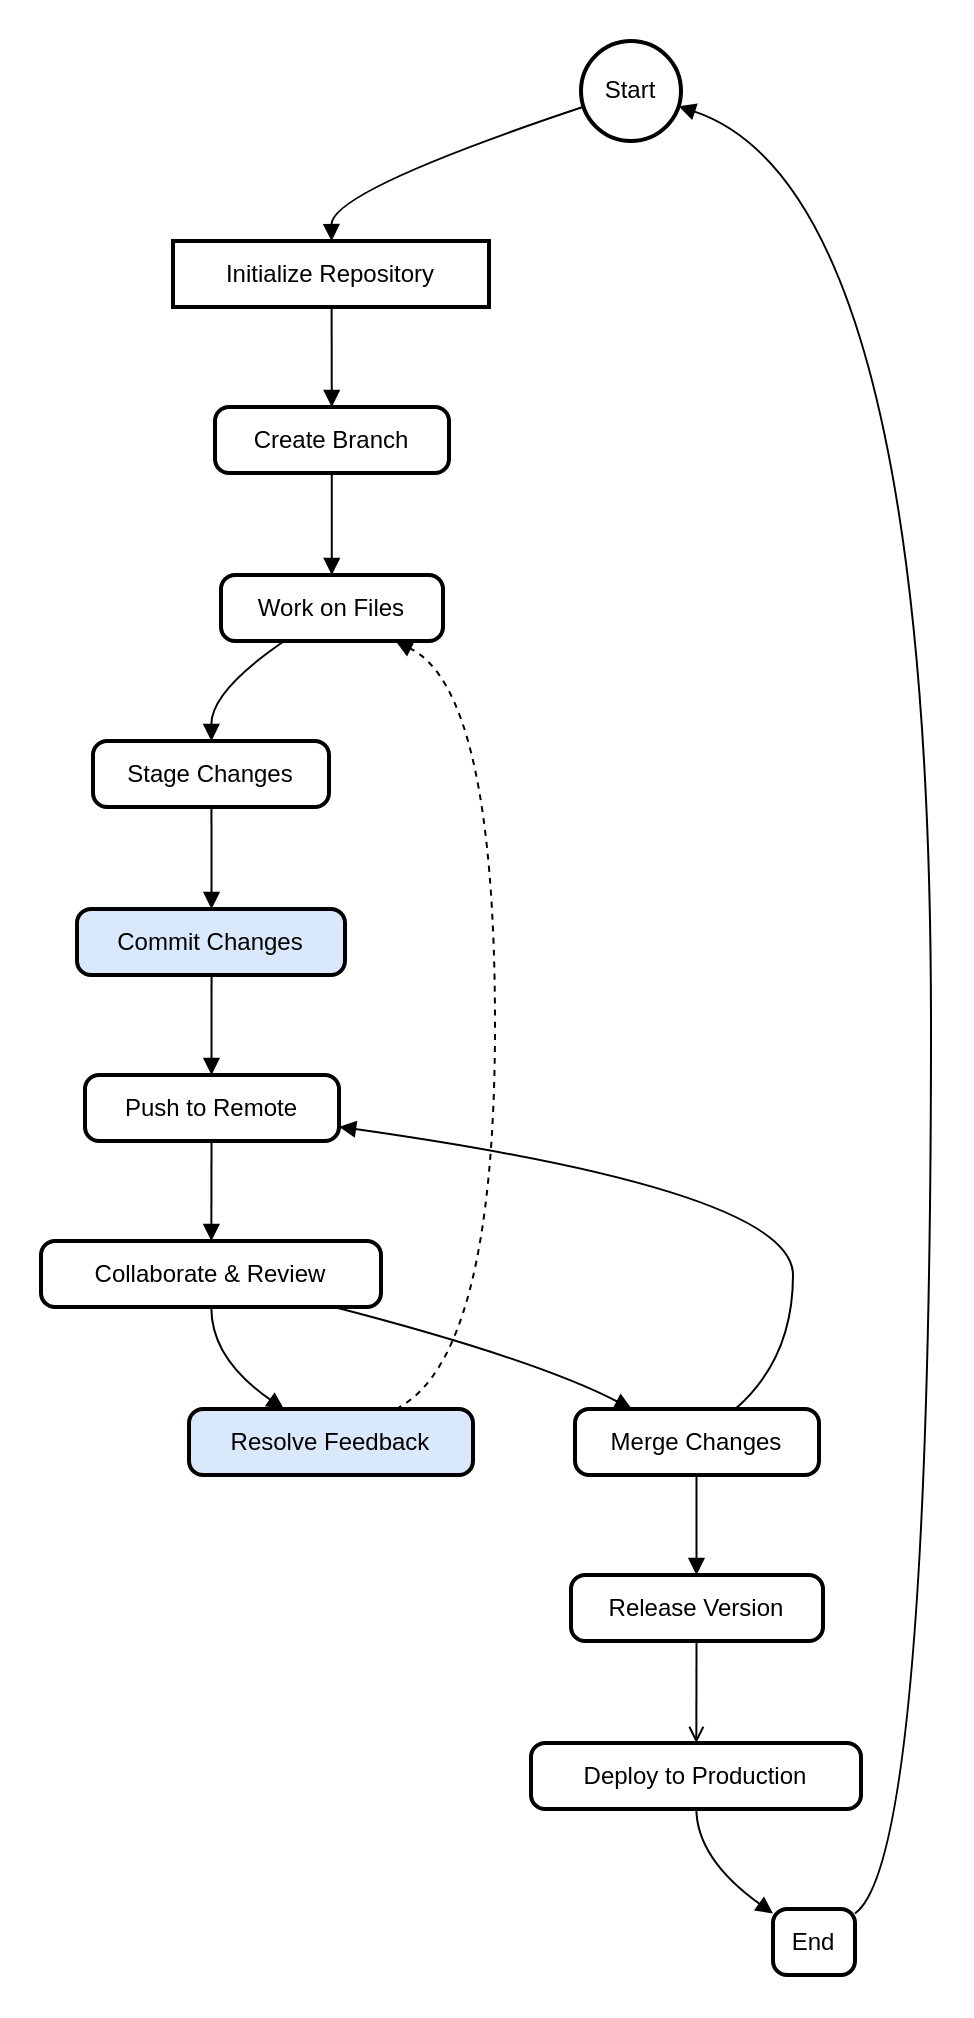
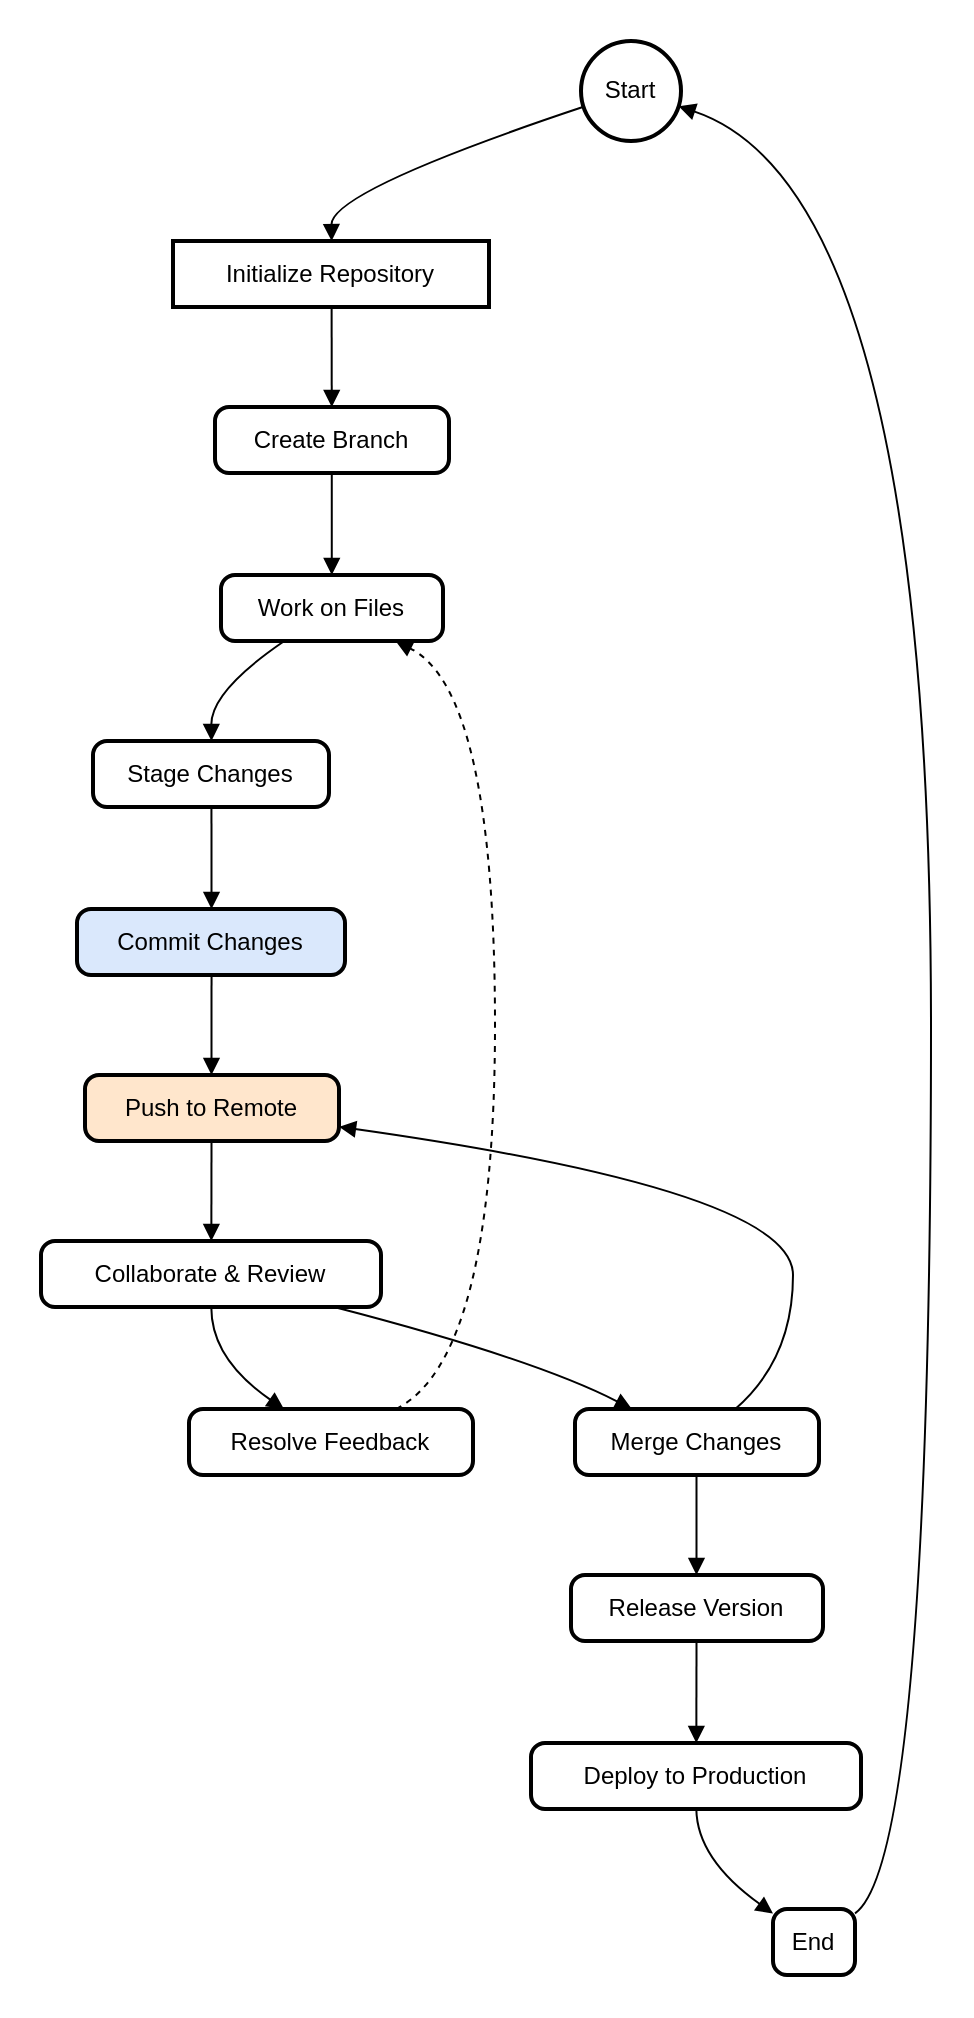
node "Push to Remote": fillcolor #ffffff -> #ffe6cc
node "Resolve Feedback": fillcolor #dae8fc -> #ffffff
edge "Release Version" -> "Deploy to Production": arrowhead open -> block
